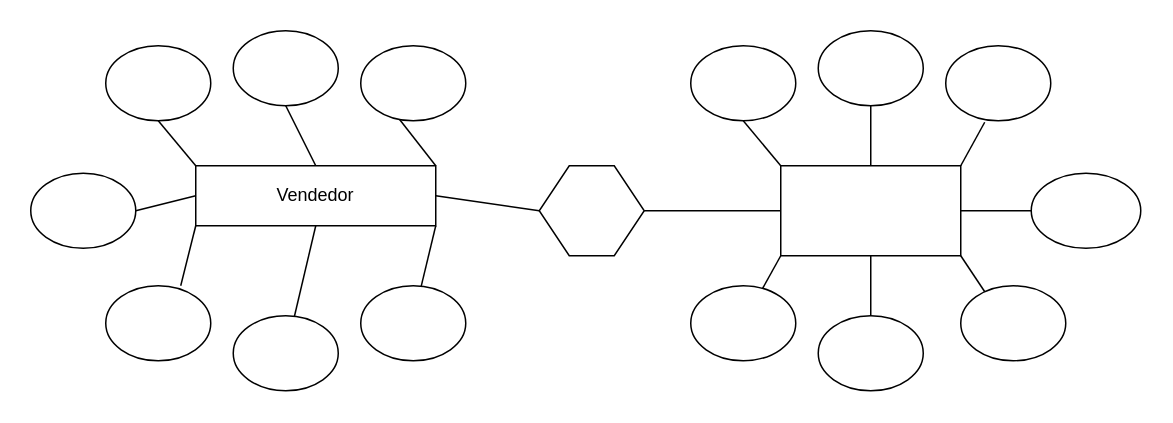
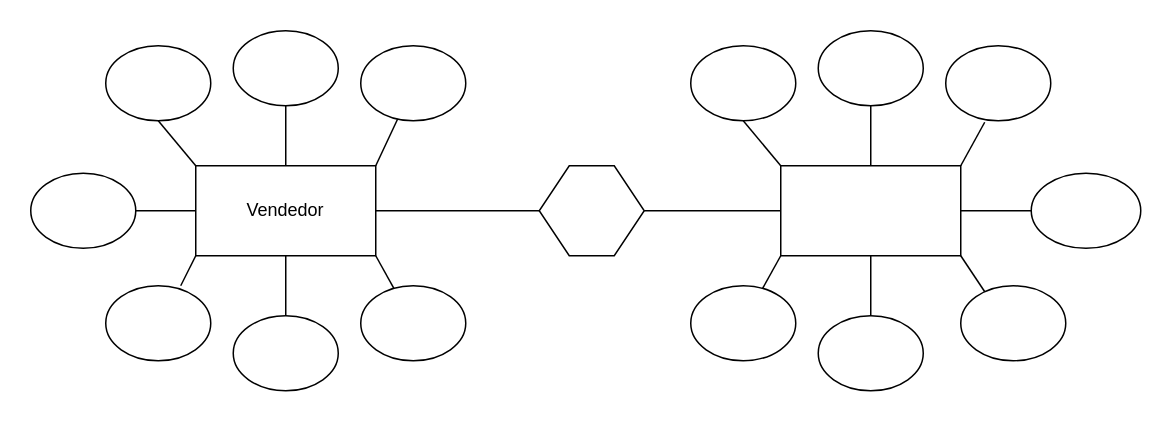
node "Vendedor": size 240x60 -> 180x90
